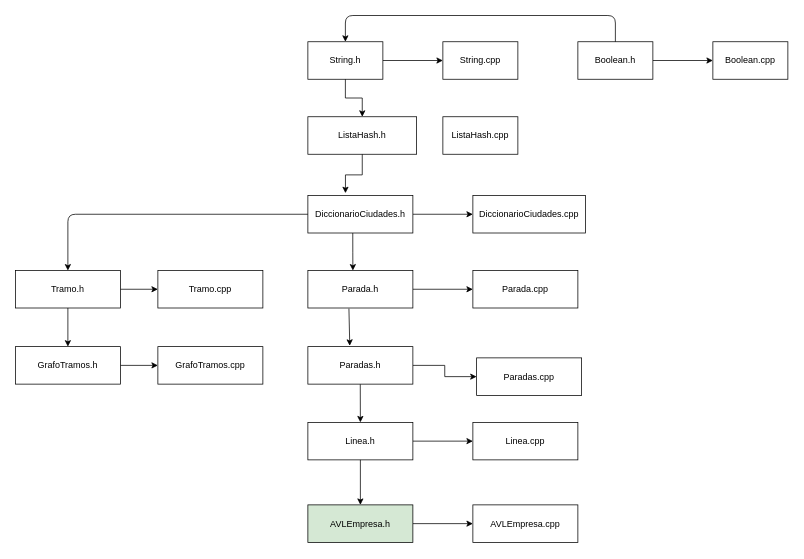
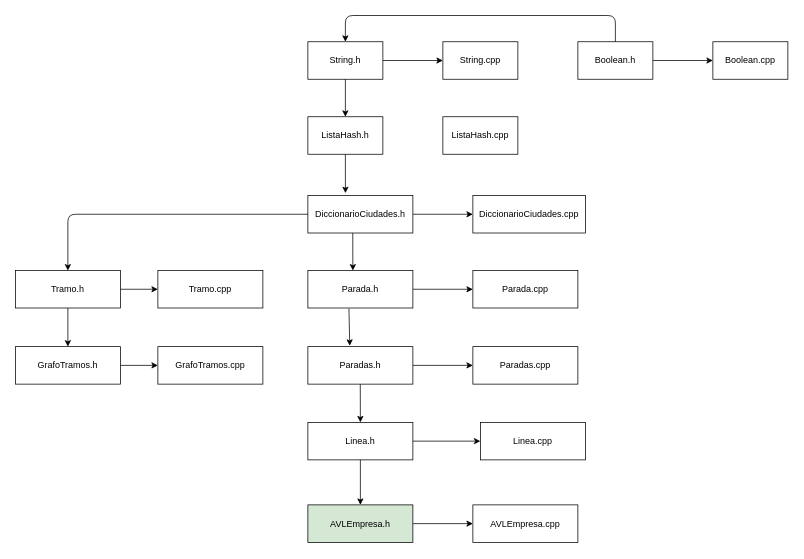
node "ListaHash.h": size 109x38 -> 75x38
node "Paradas.cpp": moved (529, 377) -> (525, 365)
node "Linea.cpp": moved (525, 441) -> (533, 441)
